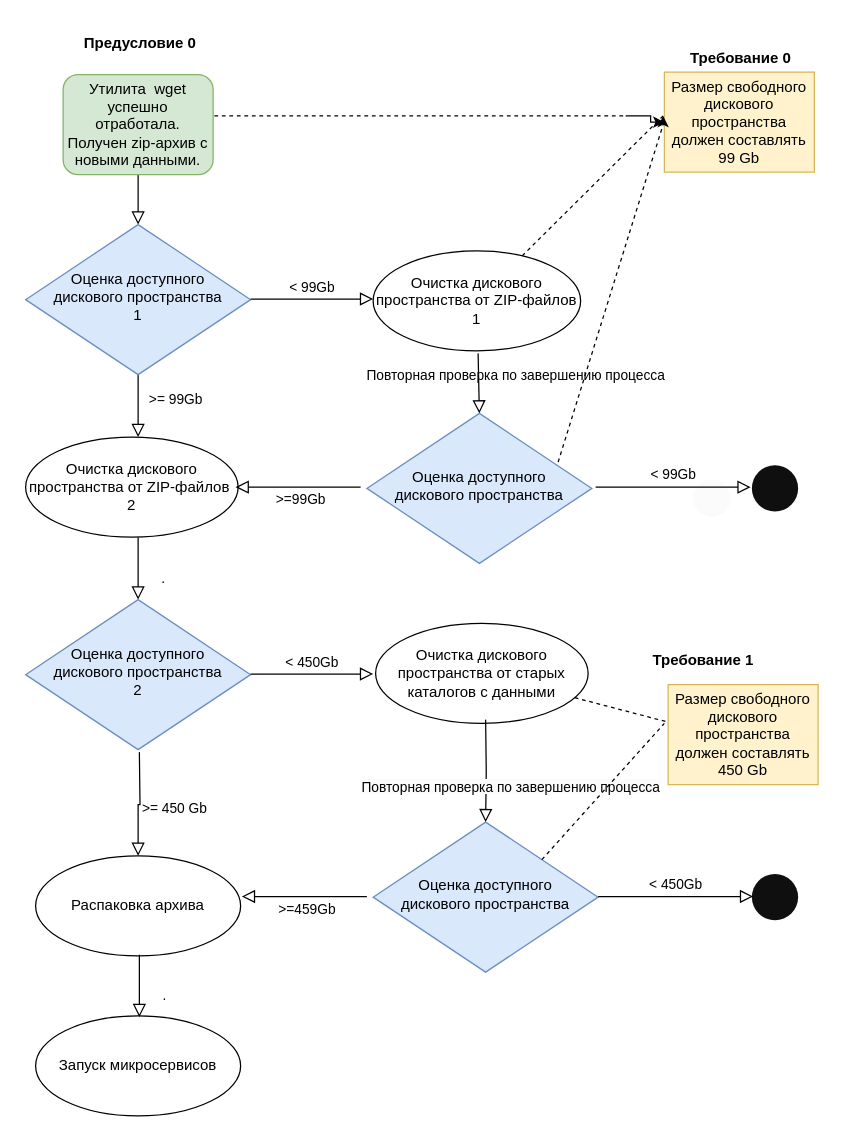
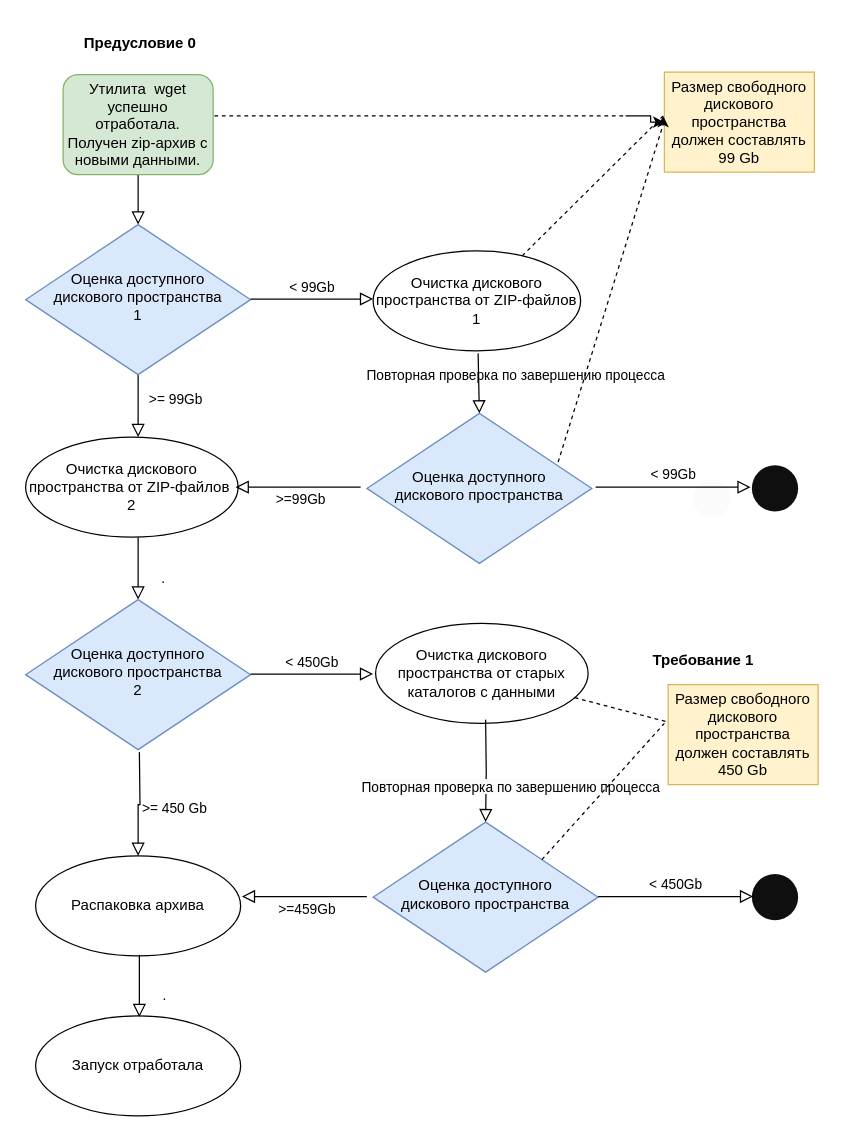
node "Требование 0": removed
node "Запуск микросервисов": label "Запуск микросервисов" -> "Запуск отработала"
